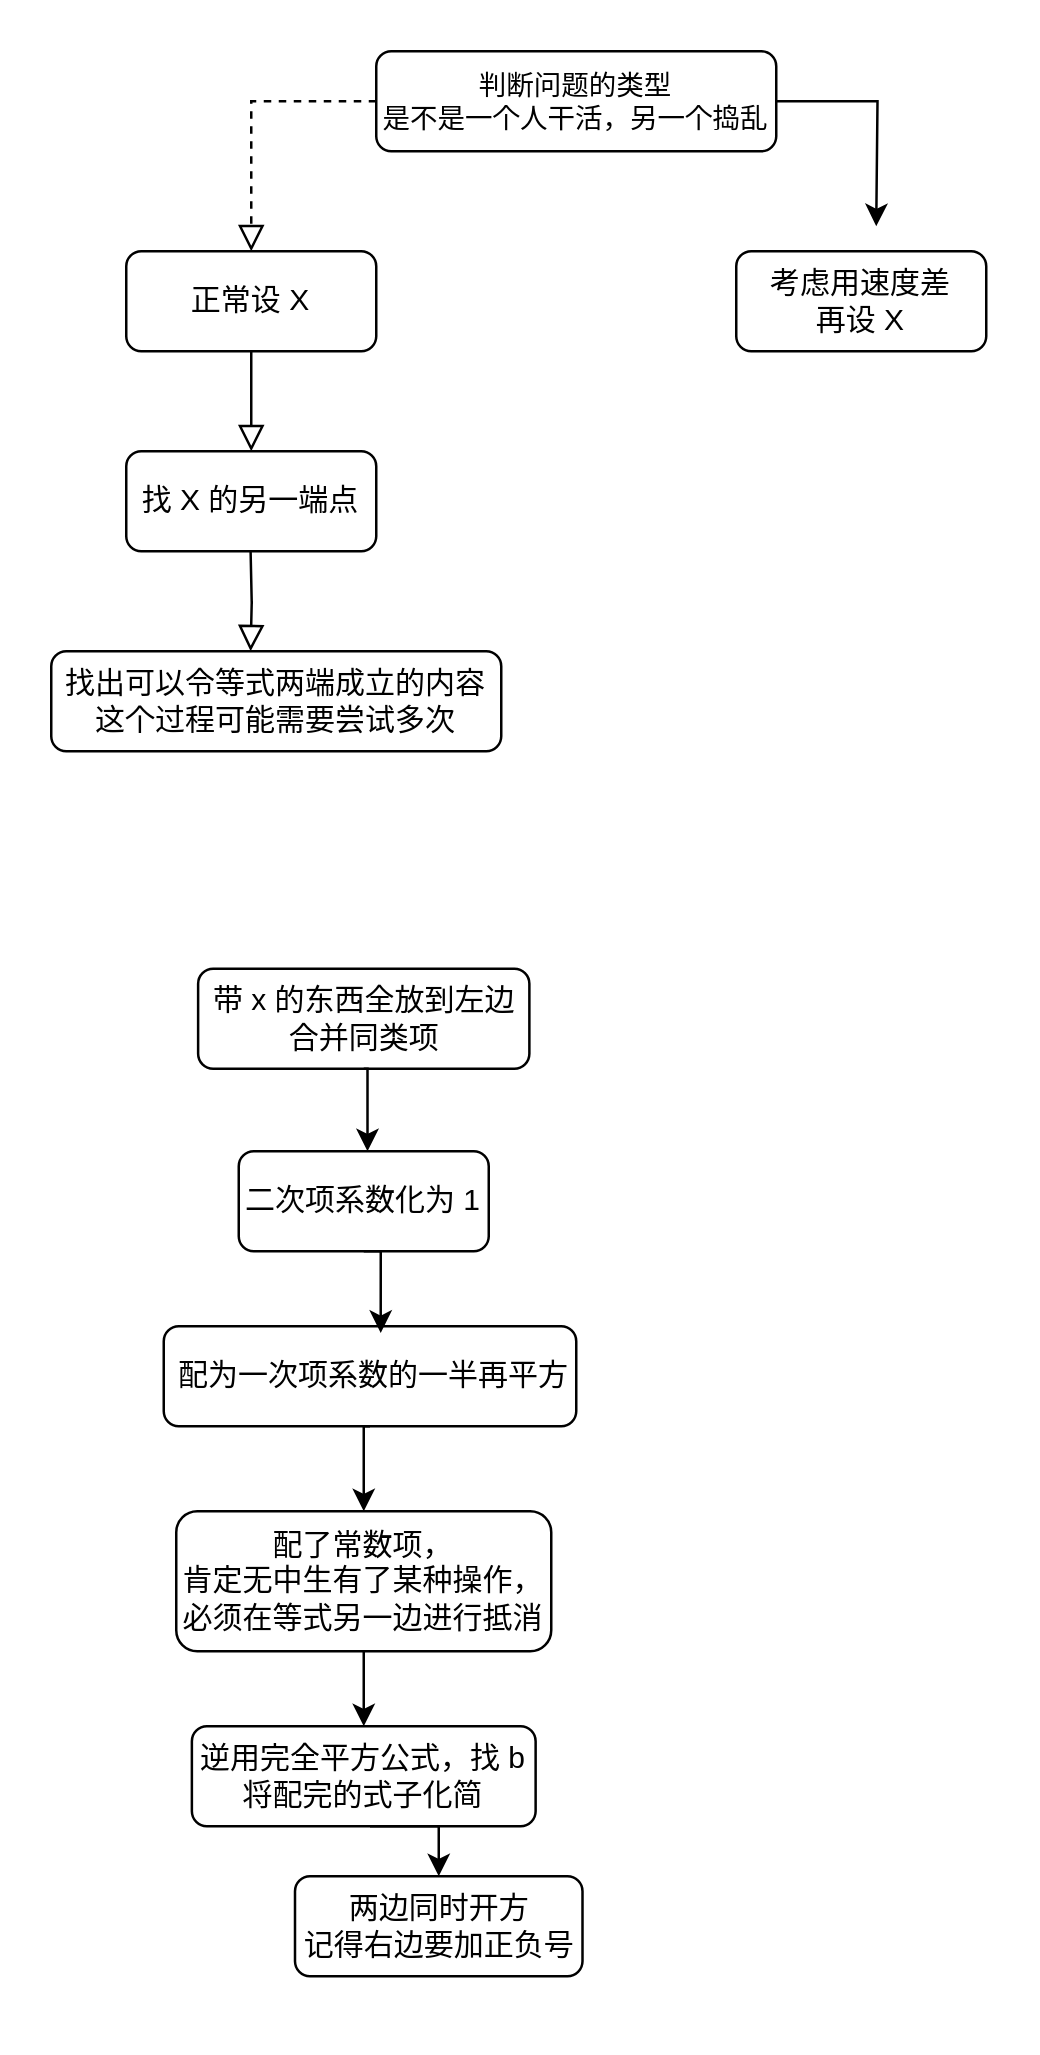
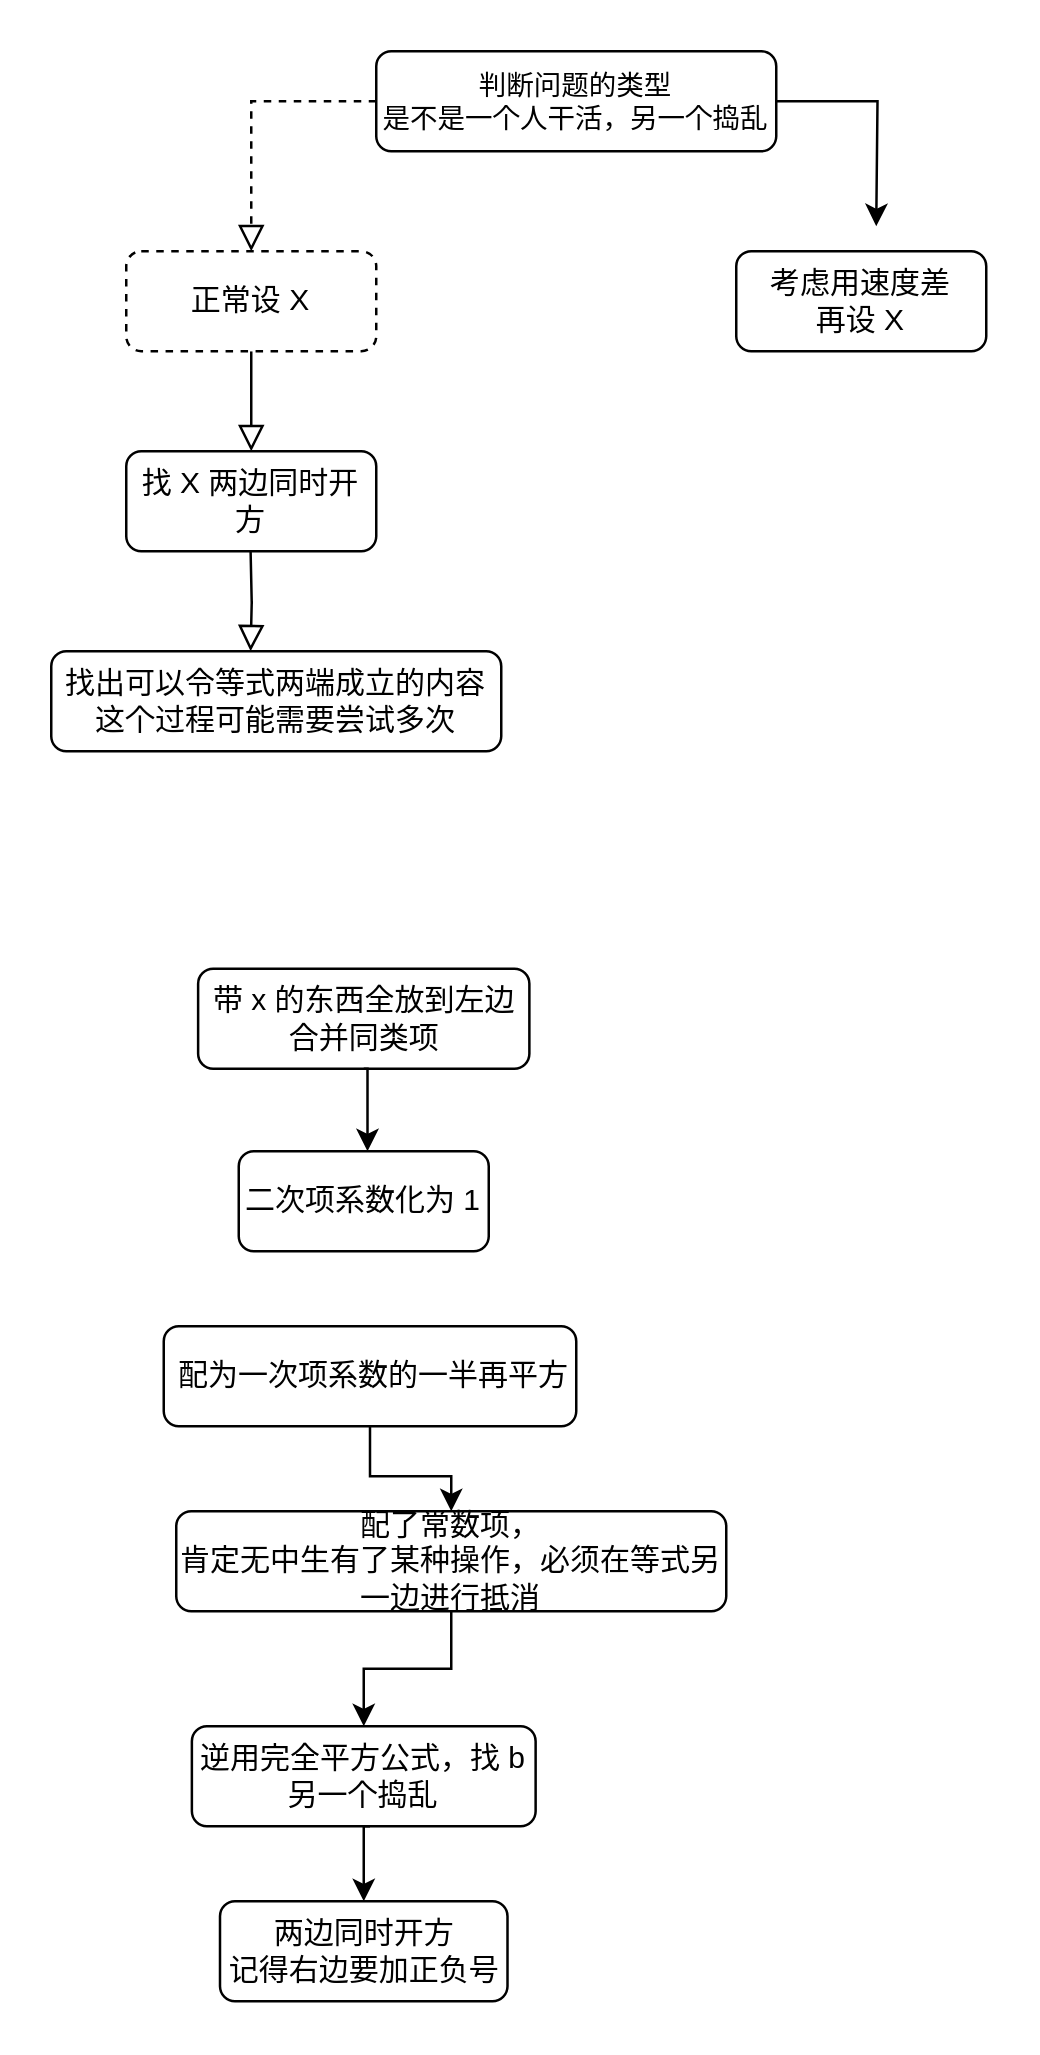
node "正常设 X": style solid -> dashed
node "找 X 的另一端点": label "找 X 的另一端点" -> "找 X 两边同时开方"
edge "二次项系数化为 1" -> "配为一次项系数的一半再平方": removed
node "配了常数项， 肯定无中生有了某种操作，必须在等式另一边进行抵消": size 375x140 -> 550x100
node "逆用完全平方公式，找 b 将配完的式子化简": label "逆用完全平方公式，找 b 将配完的式子化简" -> "逆用完全平方公式，找 b 另一个捣乱"
node "两边同时开方 记得右边要加正负号": moved (439, 1926) -> (364, 1951)
